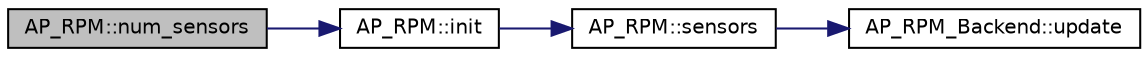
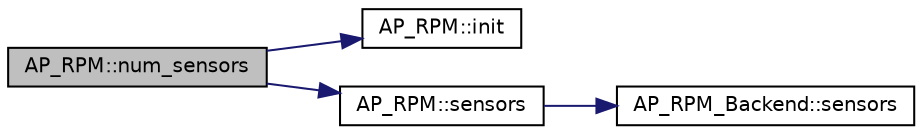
edge "AP_RPM::init" -> "AP_RPM::sensors": now "AP_RPM::num_sensors" -> "AP_RPM::sensors"
node "AP_RPM_Backend::update": label "AP_RPM_Backend::update" -> "AP_RPM_Backend::sensors"
